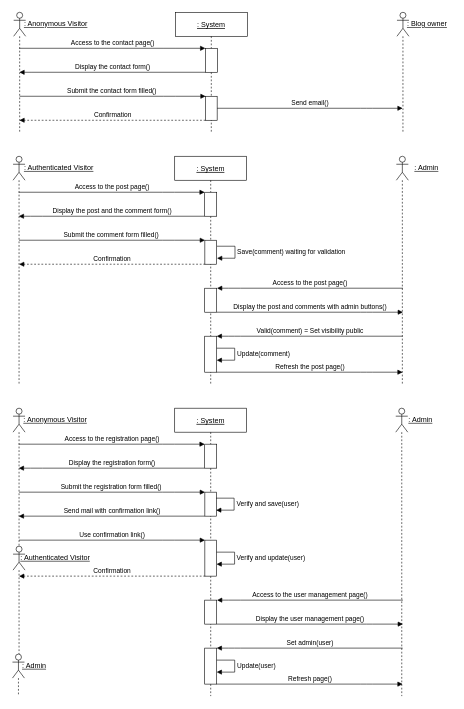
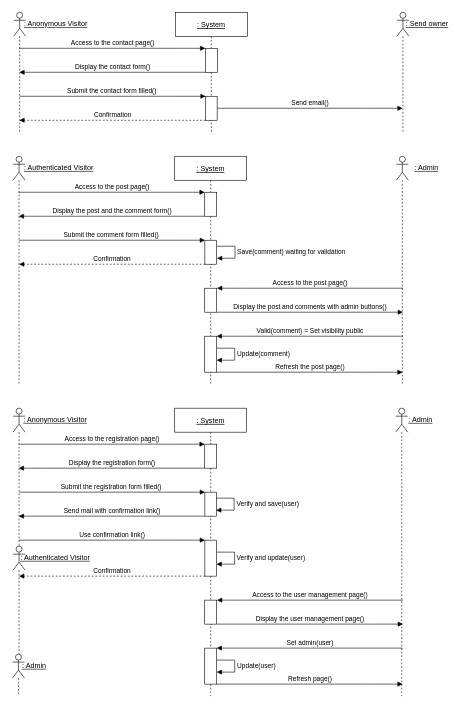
node ": Blog owner": label ": Blog owner" -> ": Send owner"
